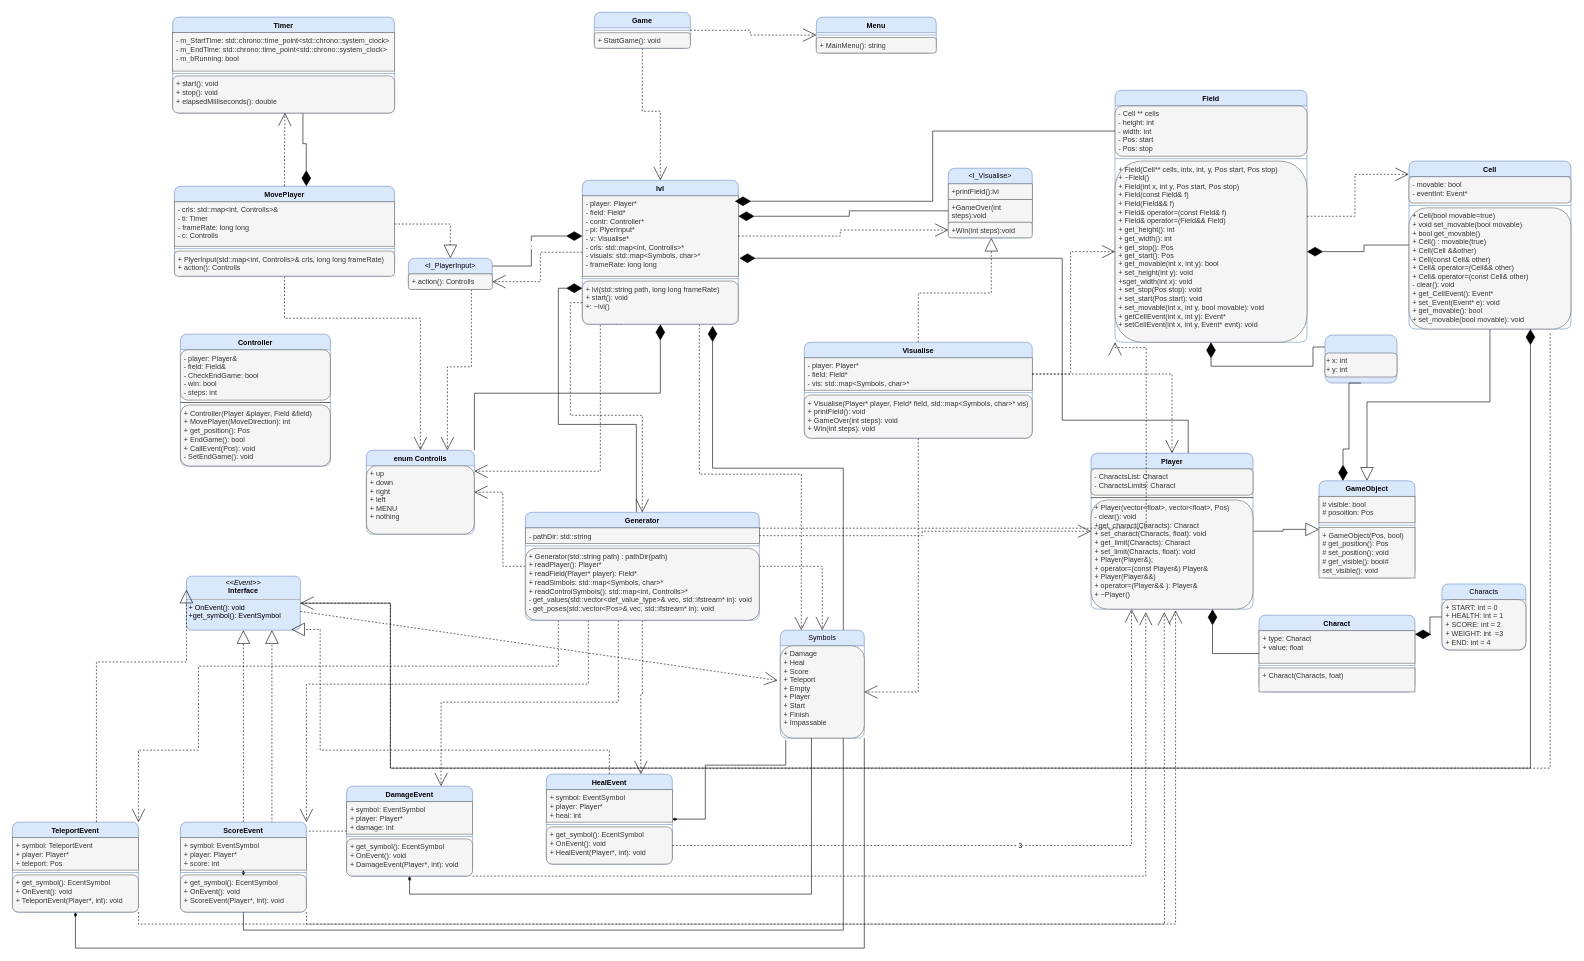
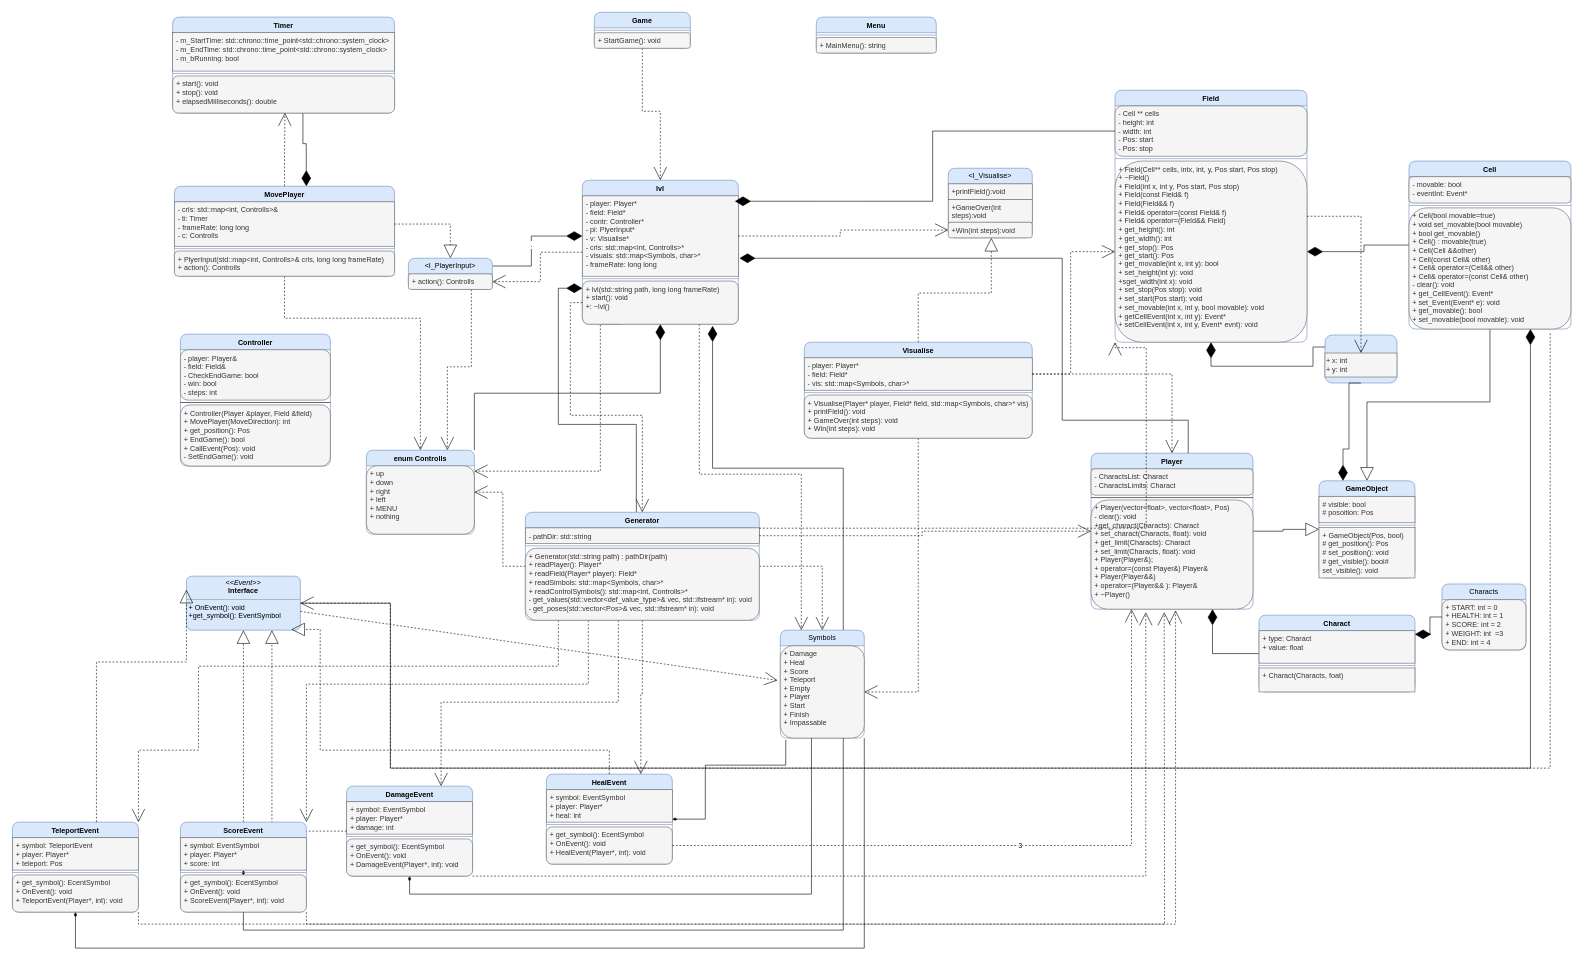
edge "Game" -> "Menu": removed
edge "Field" -> "Cell": now "Field" -> "+ x: int + y: int"
node "+printField():lvl": label "+printField():lvl" -> "+printField():void"
edge "+GameOver(int steps):void" -> "lvl": removed
node "+ x: int + y: int": shape rounded rectangle -> rectangle
